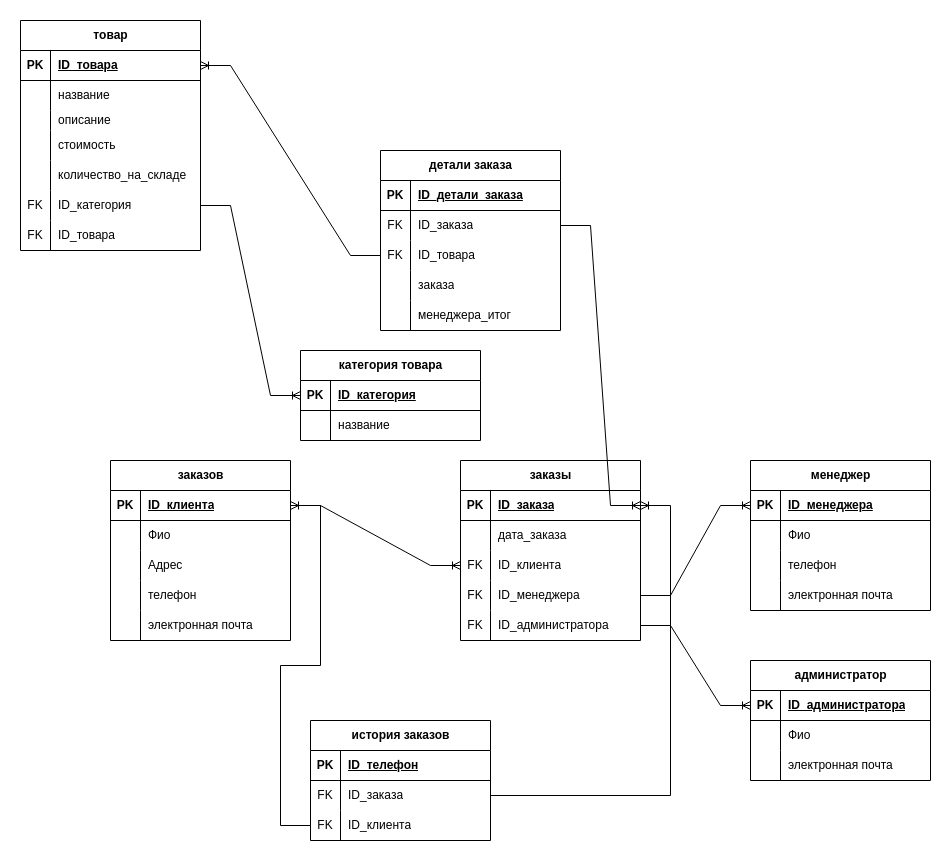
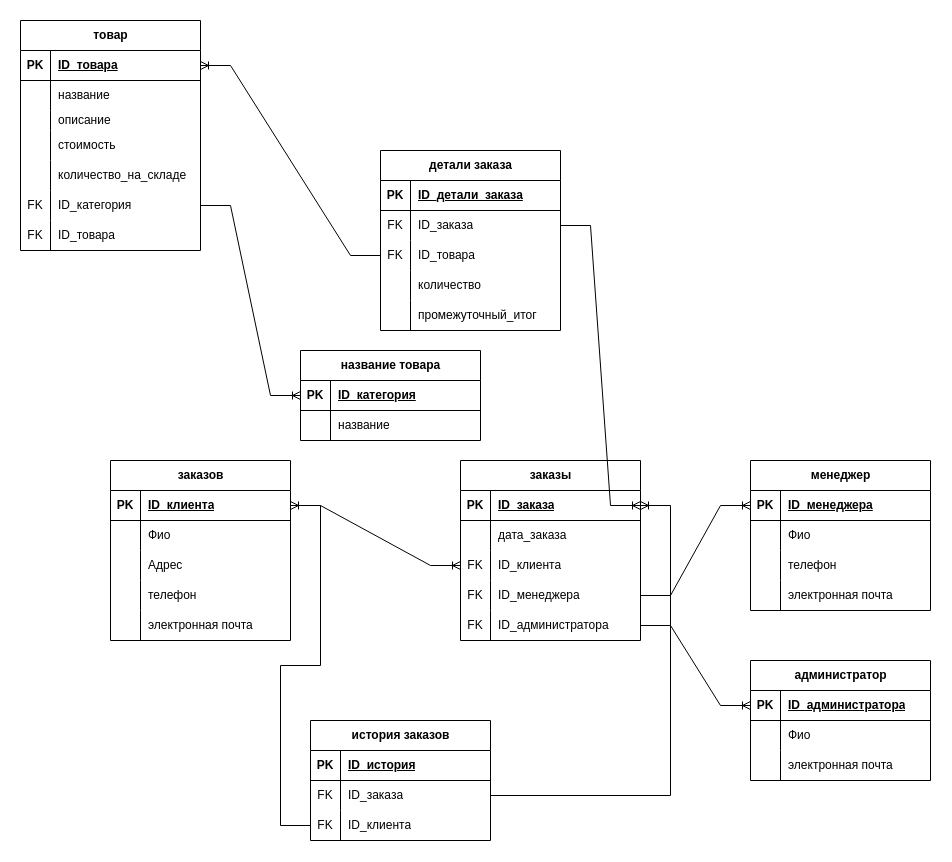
node "заказа": label "заказа" -> "количество"
node "менеджера_итог": label "менеджера_итог" -> "промежуточный_итог"
node "категория товара": label "категория товара" -> "название товара"
node "ID_телефон": label "ID_телефон" -> "ID_история"
